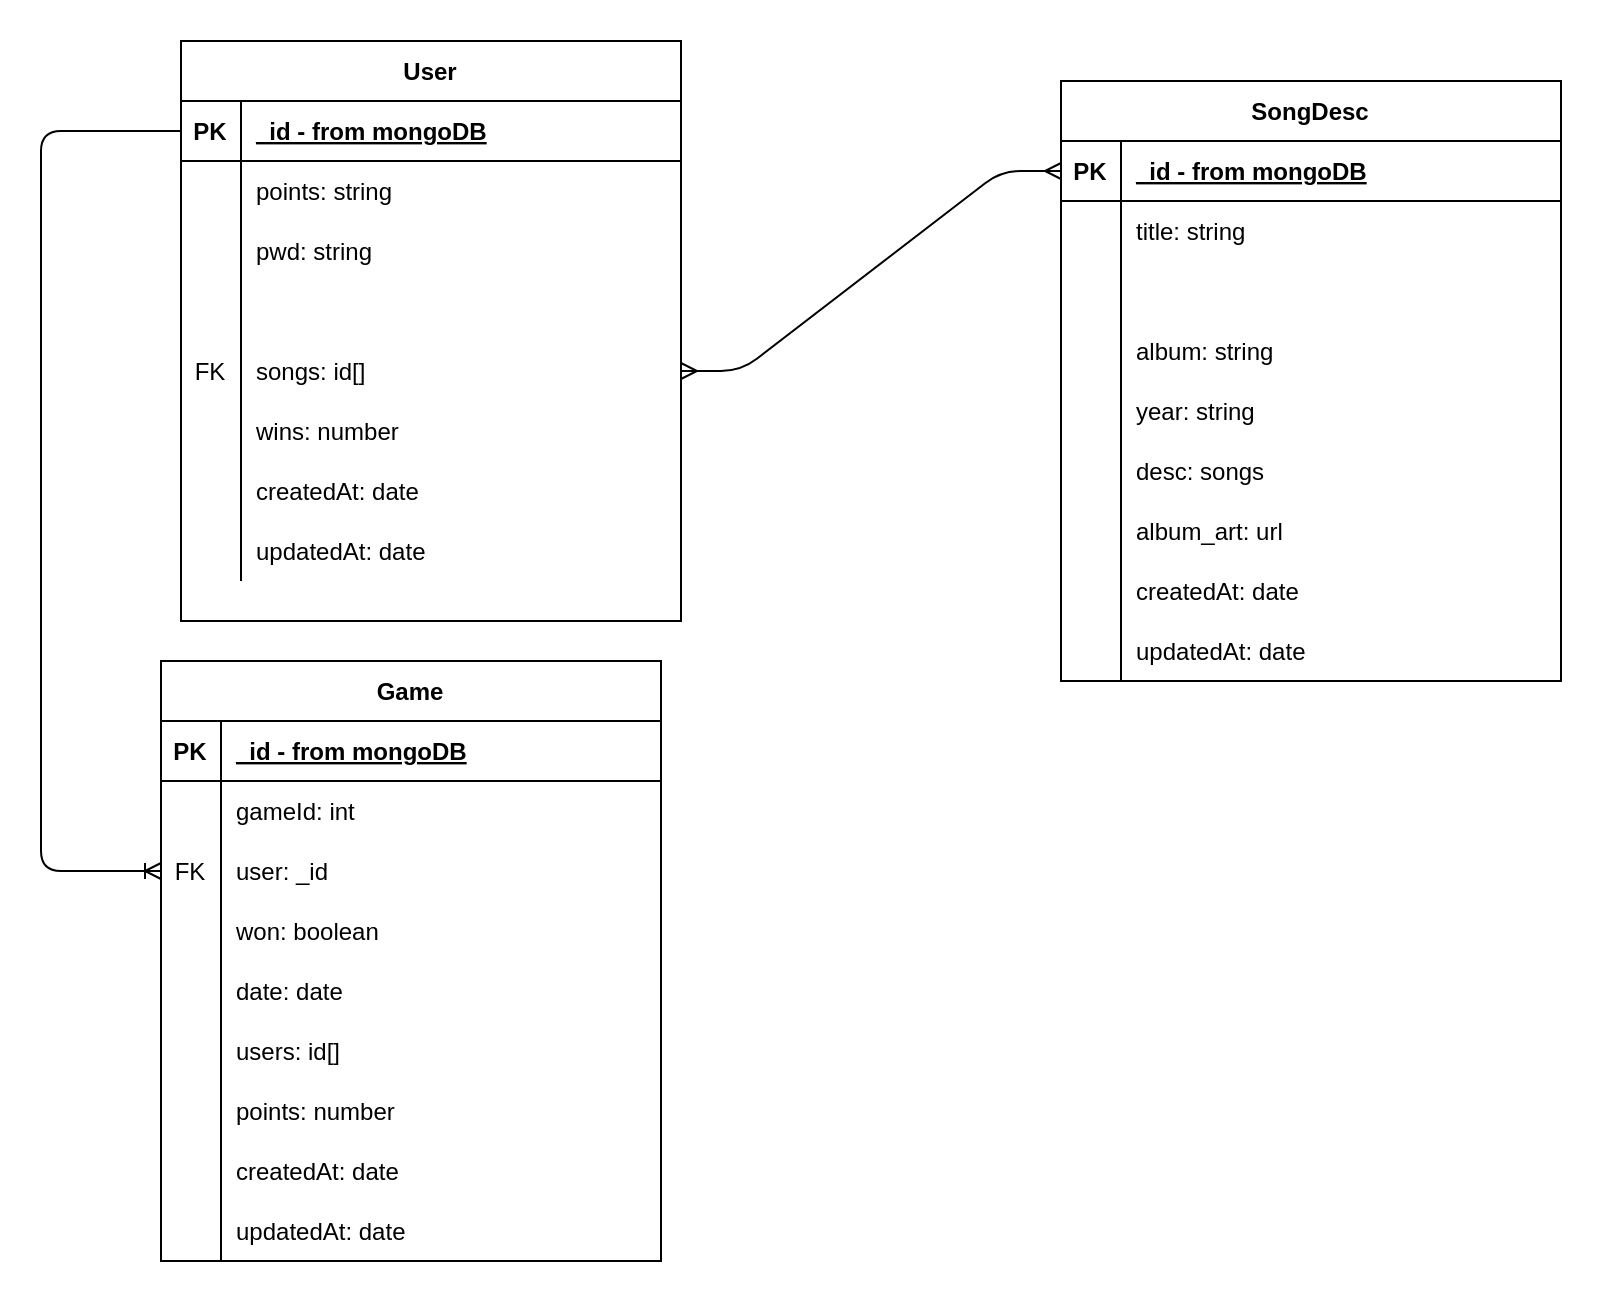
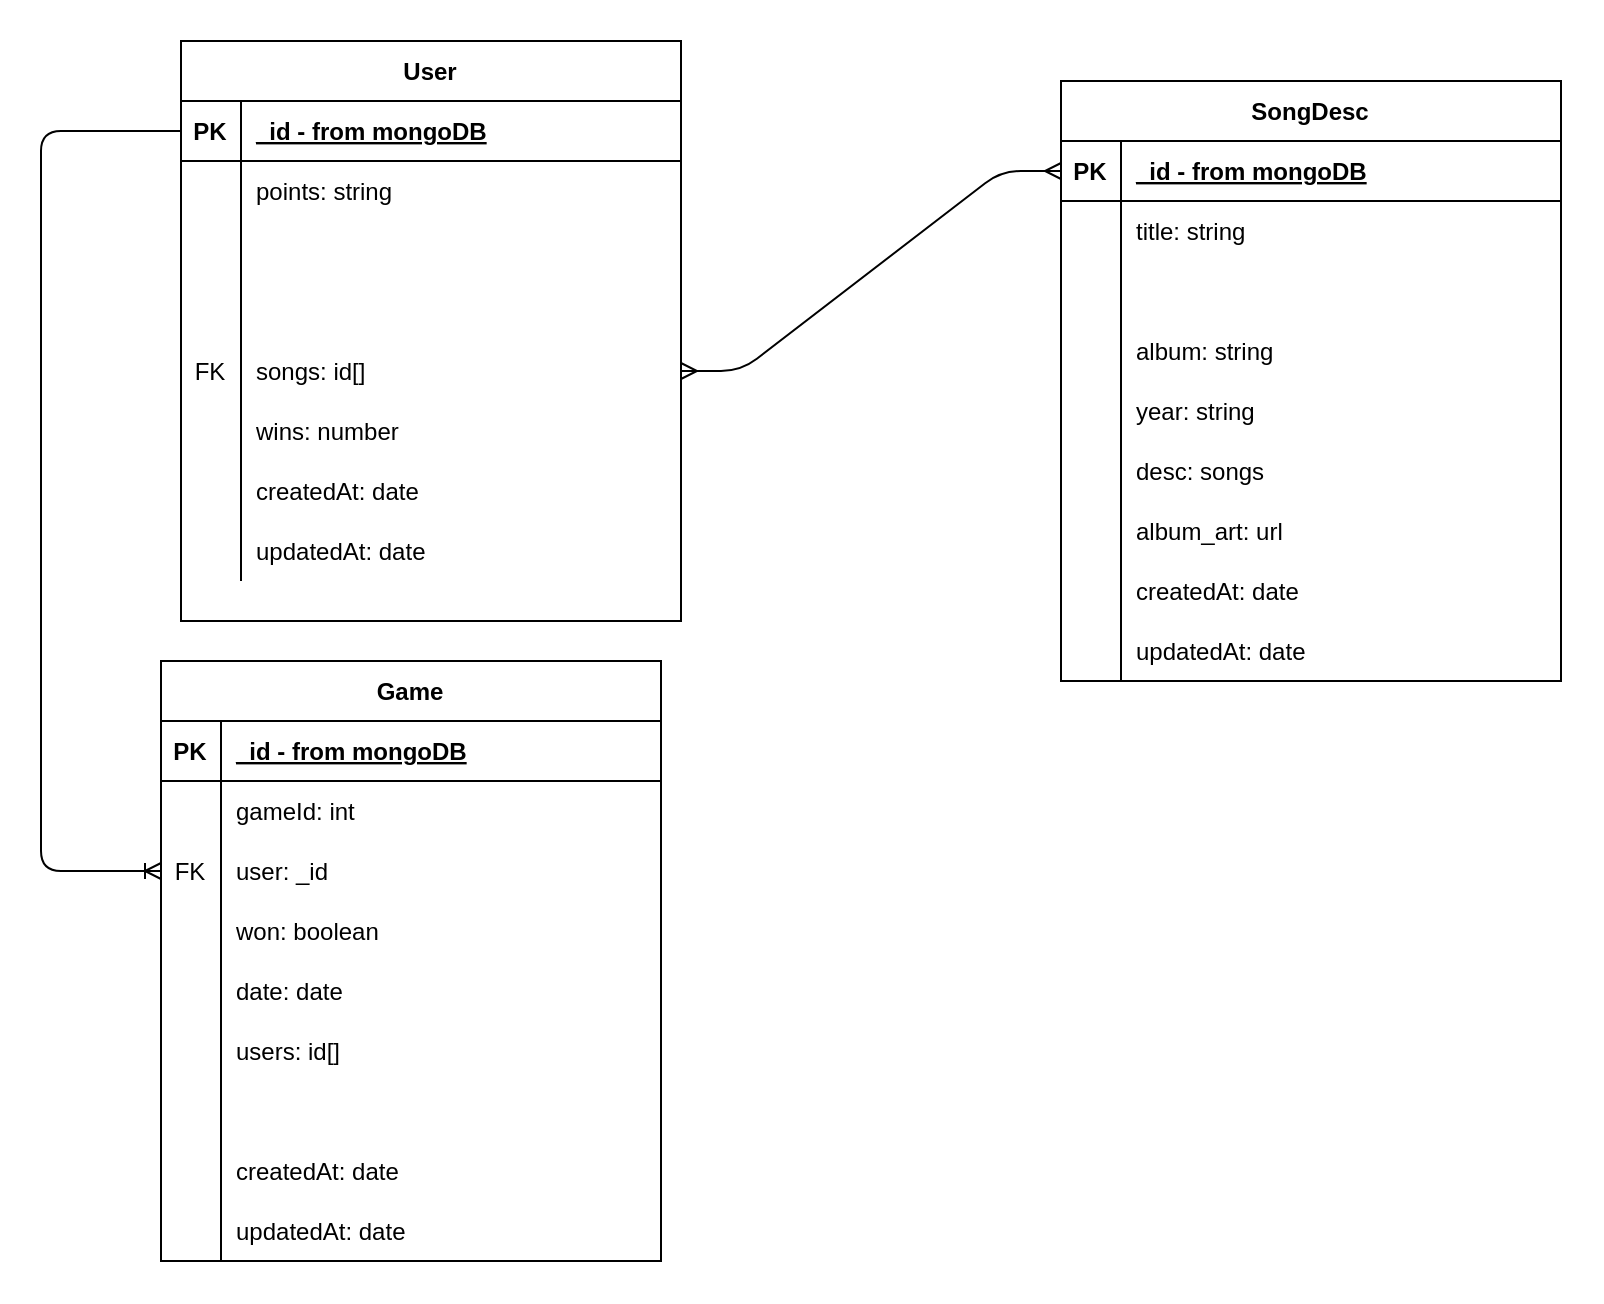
node "pwd: string": removed
node "points: number": removed
